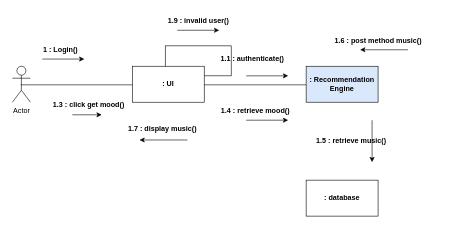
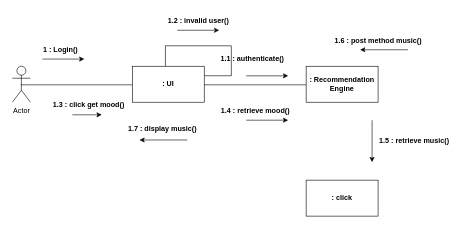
node "1.9 : invalid user()": label "1.9 : invalid user()" -> "1.2 : invalid user()"
node ": Recommendation Engine": fillcolor #dae8fc -> #ffffff
node "1.5 : retrieve music()": moved (351, 141) -> (414, 141)
node ": database": label ": database" -> ": click"
